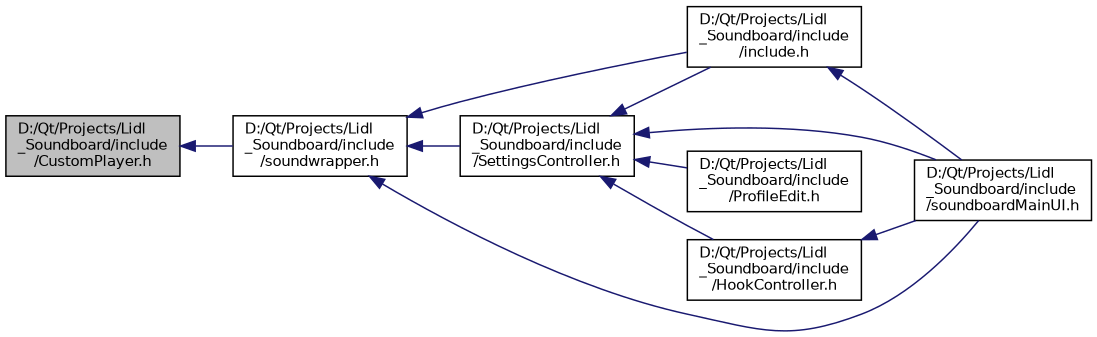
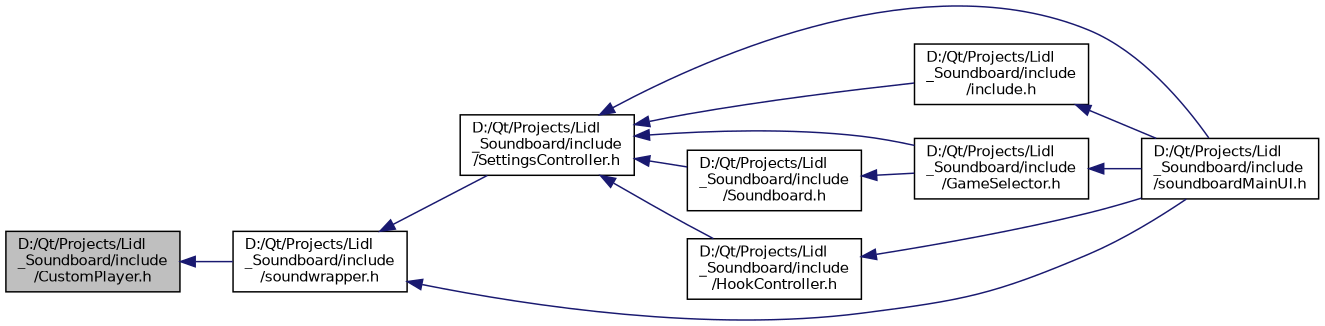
edge "D:/Qt/Projects/Lidl _Soundboard/include /include.h" -> "D:/Qt/Projects/Lidl _Soundboard/include /soundwrapper.h": removed
node "D:/Qt/Projects/Lidl _Soundboard/include /GameSelector.h": added
node "D:/Qt/Projects/Lidl _Soundboard/include /ProfileEdit.h": label "D:/Qt/Projects/Lidl _Soundboard/include /ProfileEdit.h" -> "D:/Qt/Projects/Lidl _Soundboard/include /Soundboard.h"
